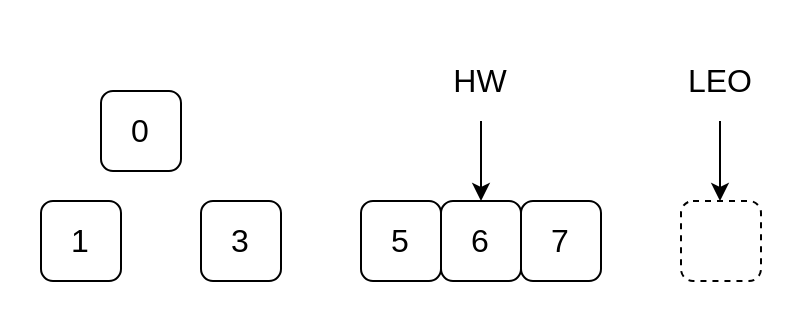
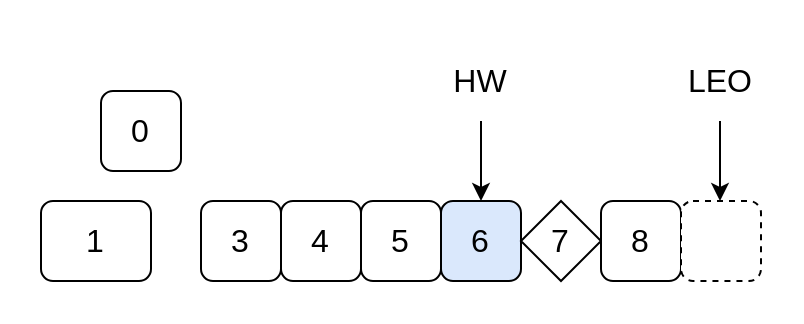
node "1": size 80x80 -> 110x80
node "4": added
node "6": fillcolor #ffffff -> #dae8fc
node "7": shape rounded rectangle -> diamond
node "8": added
